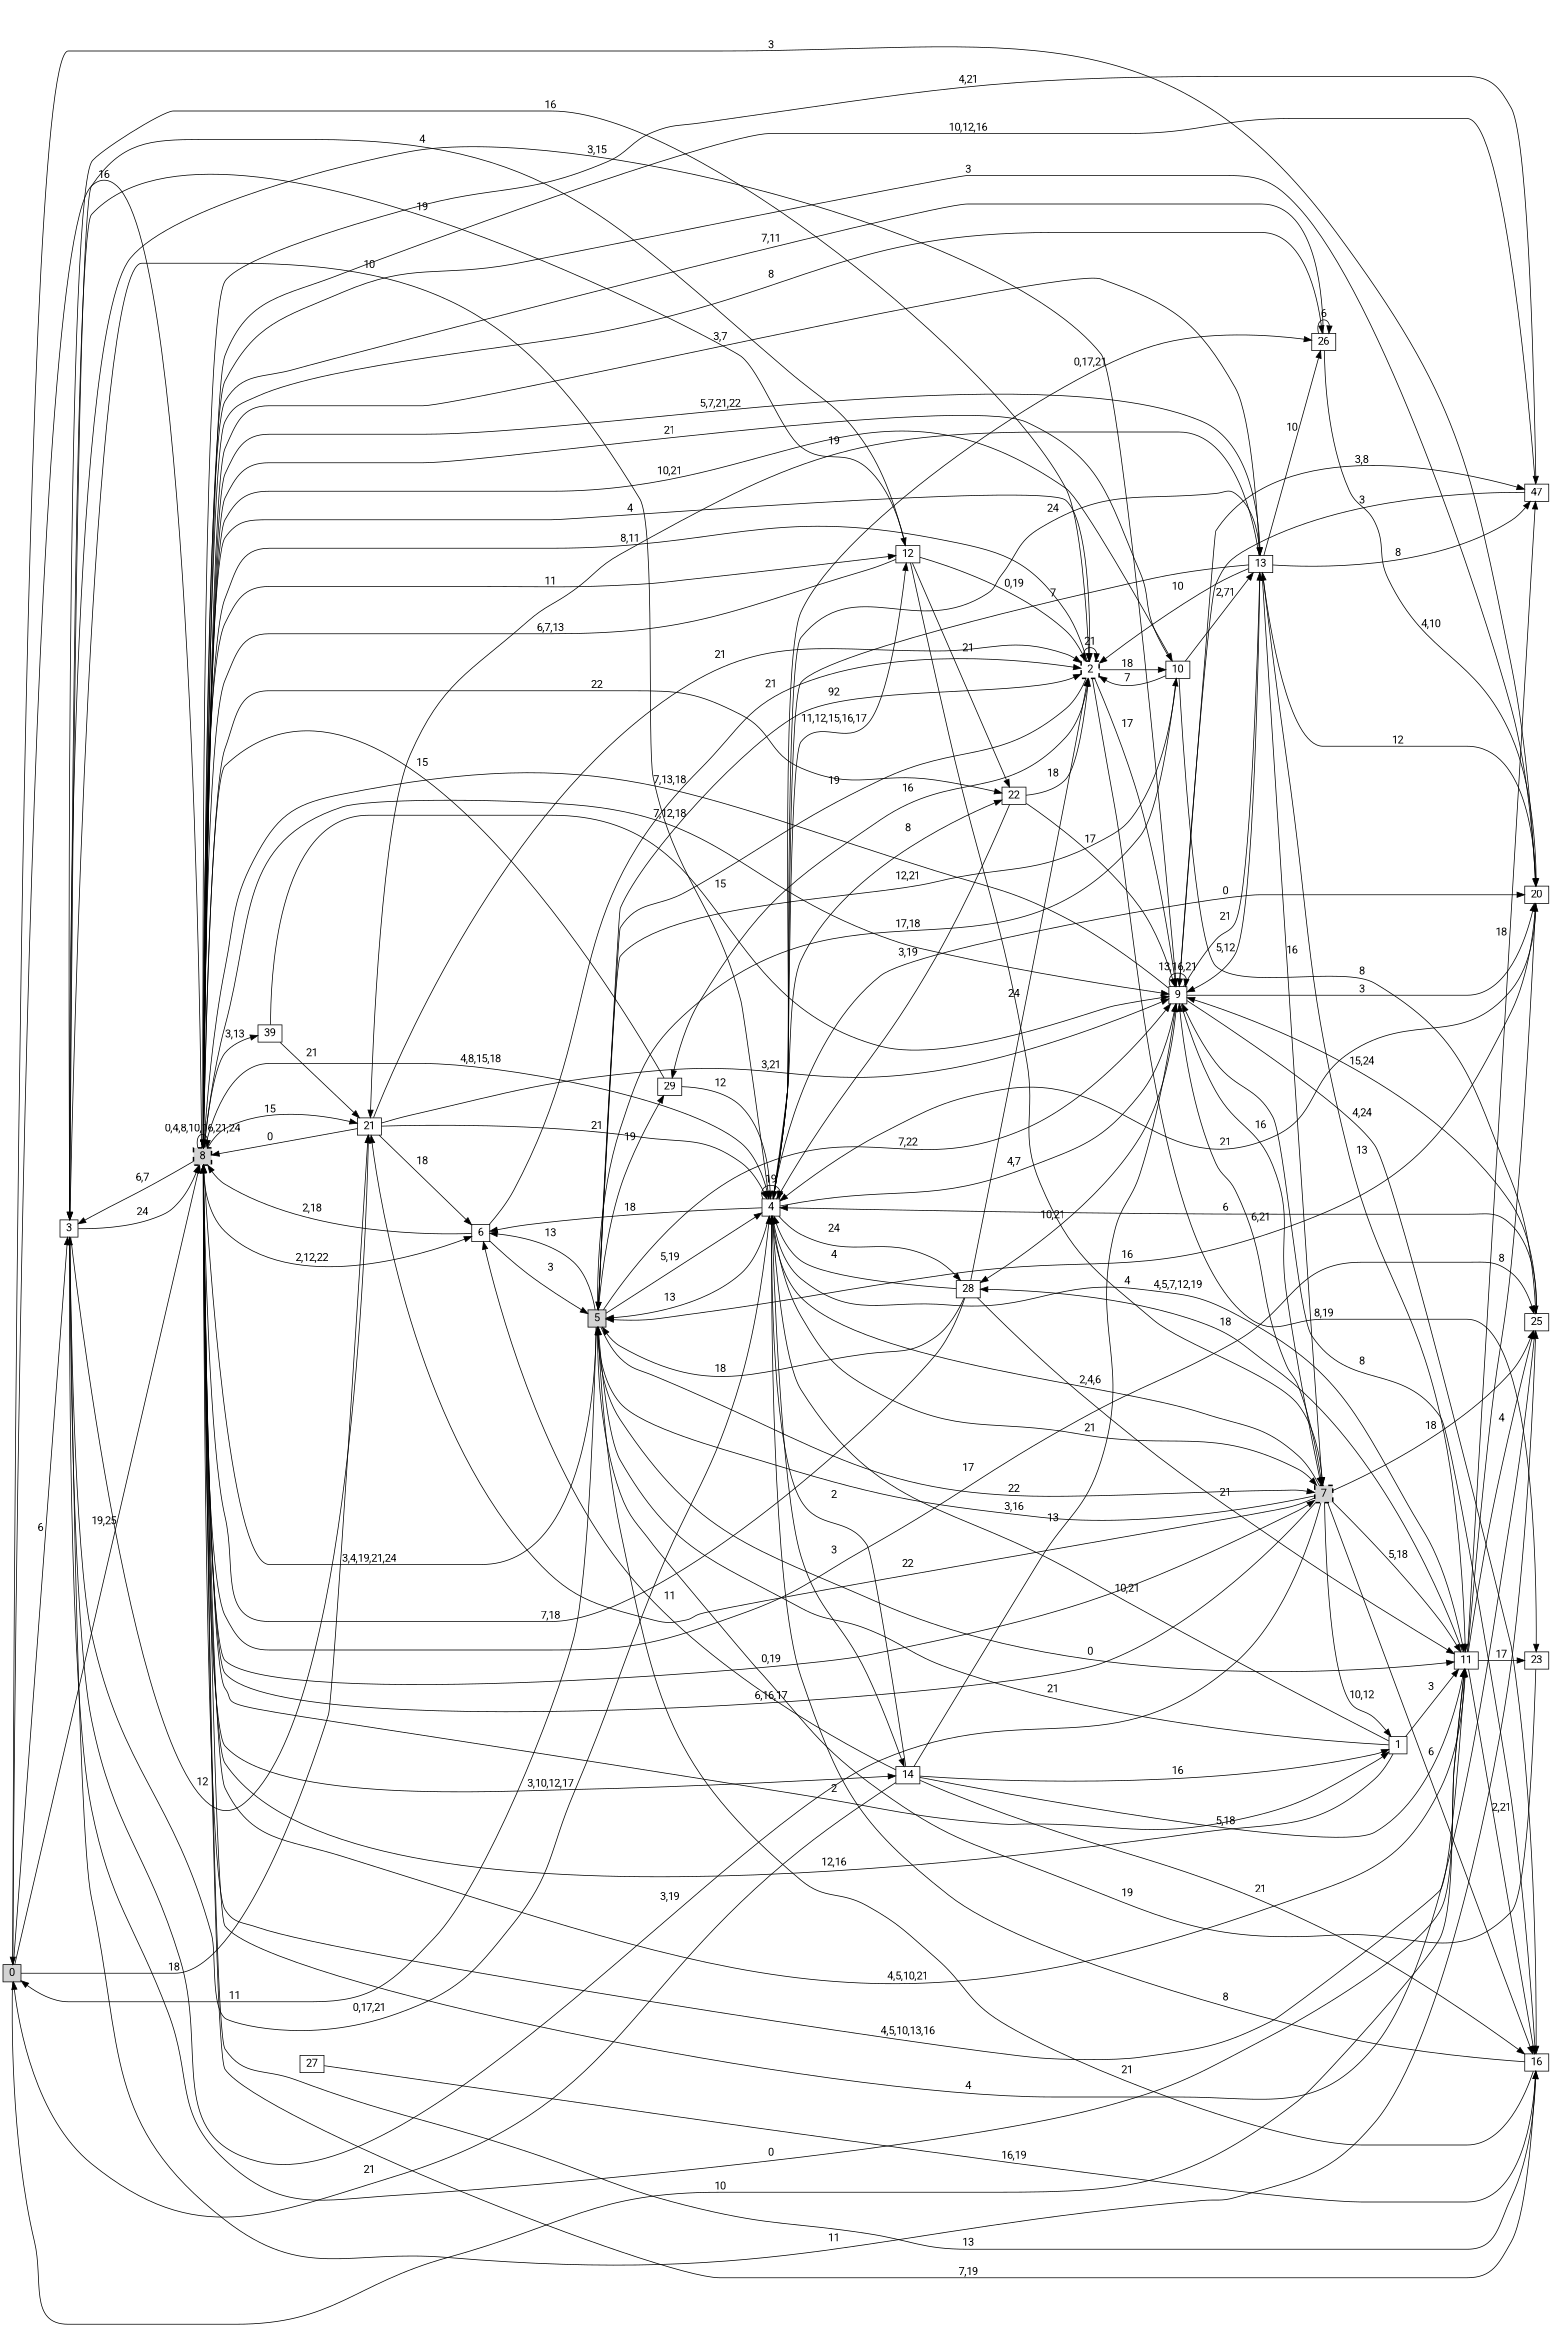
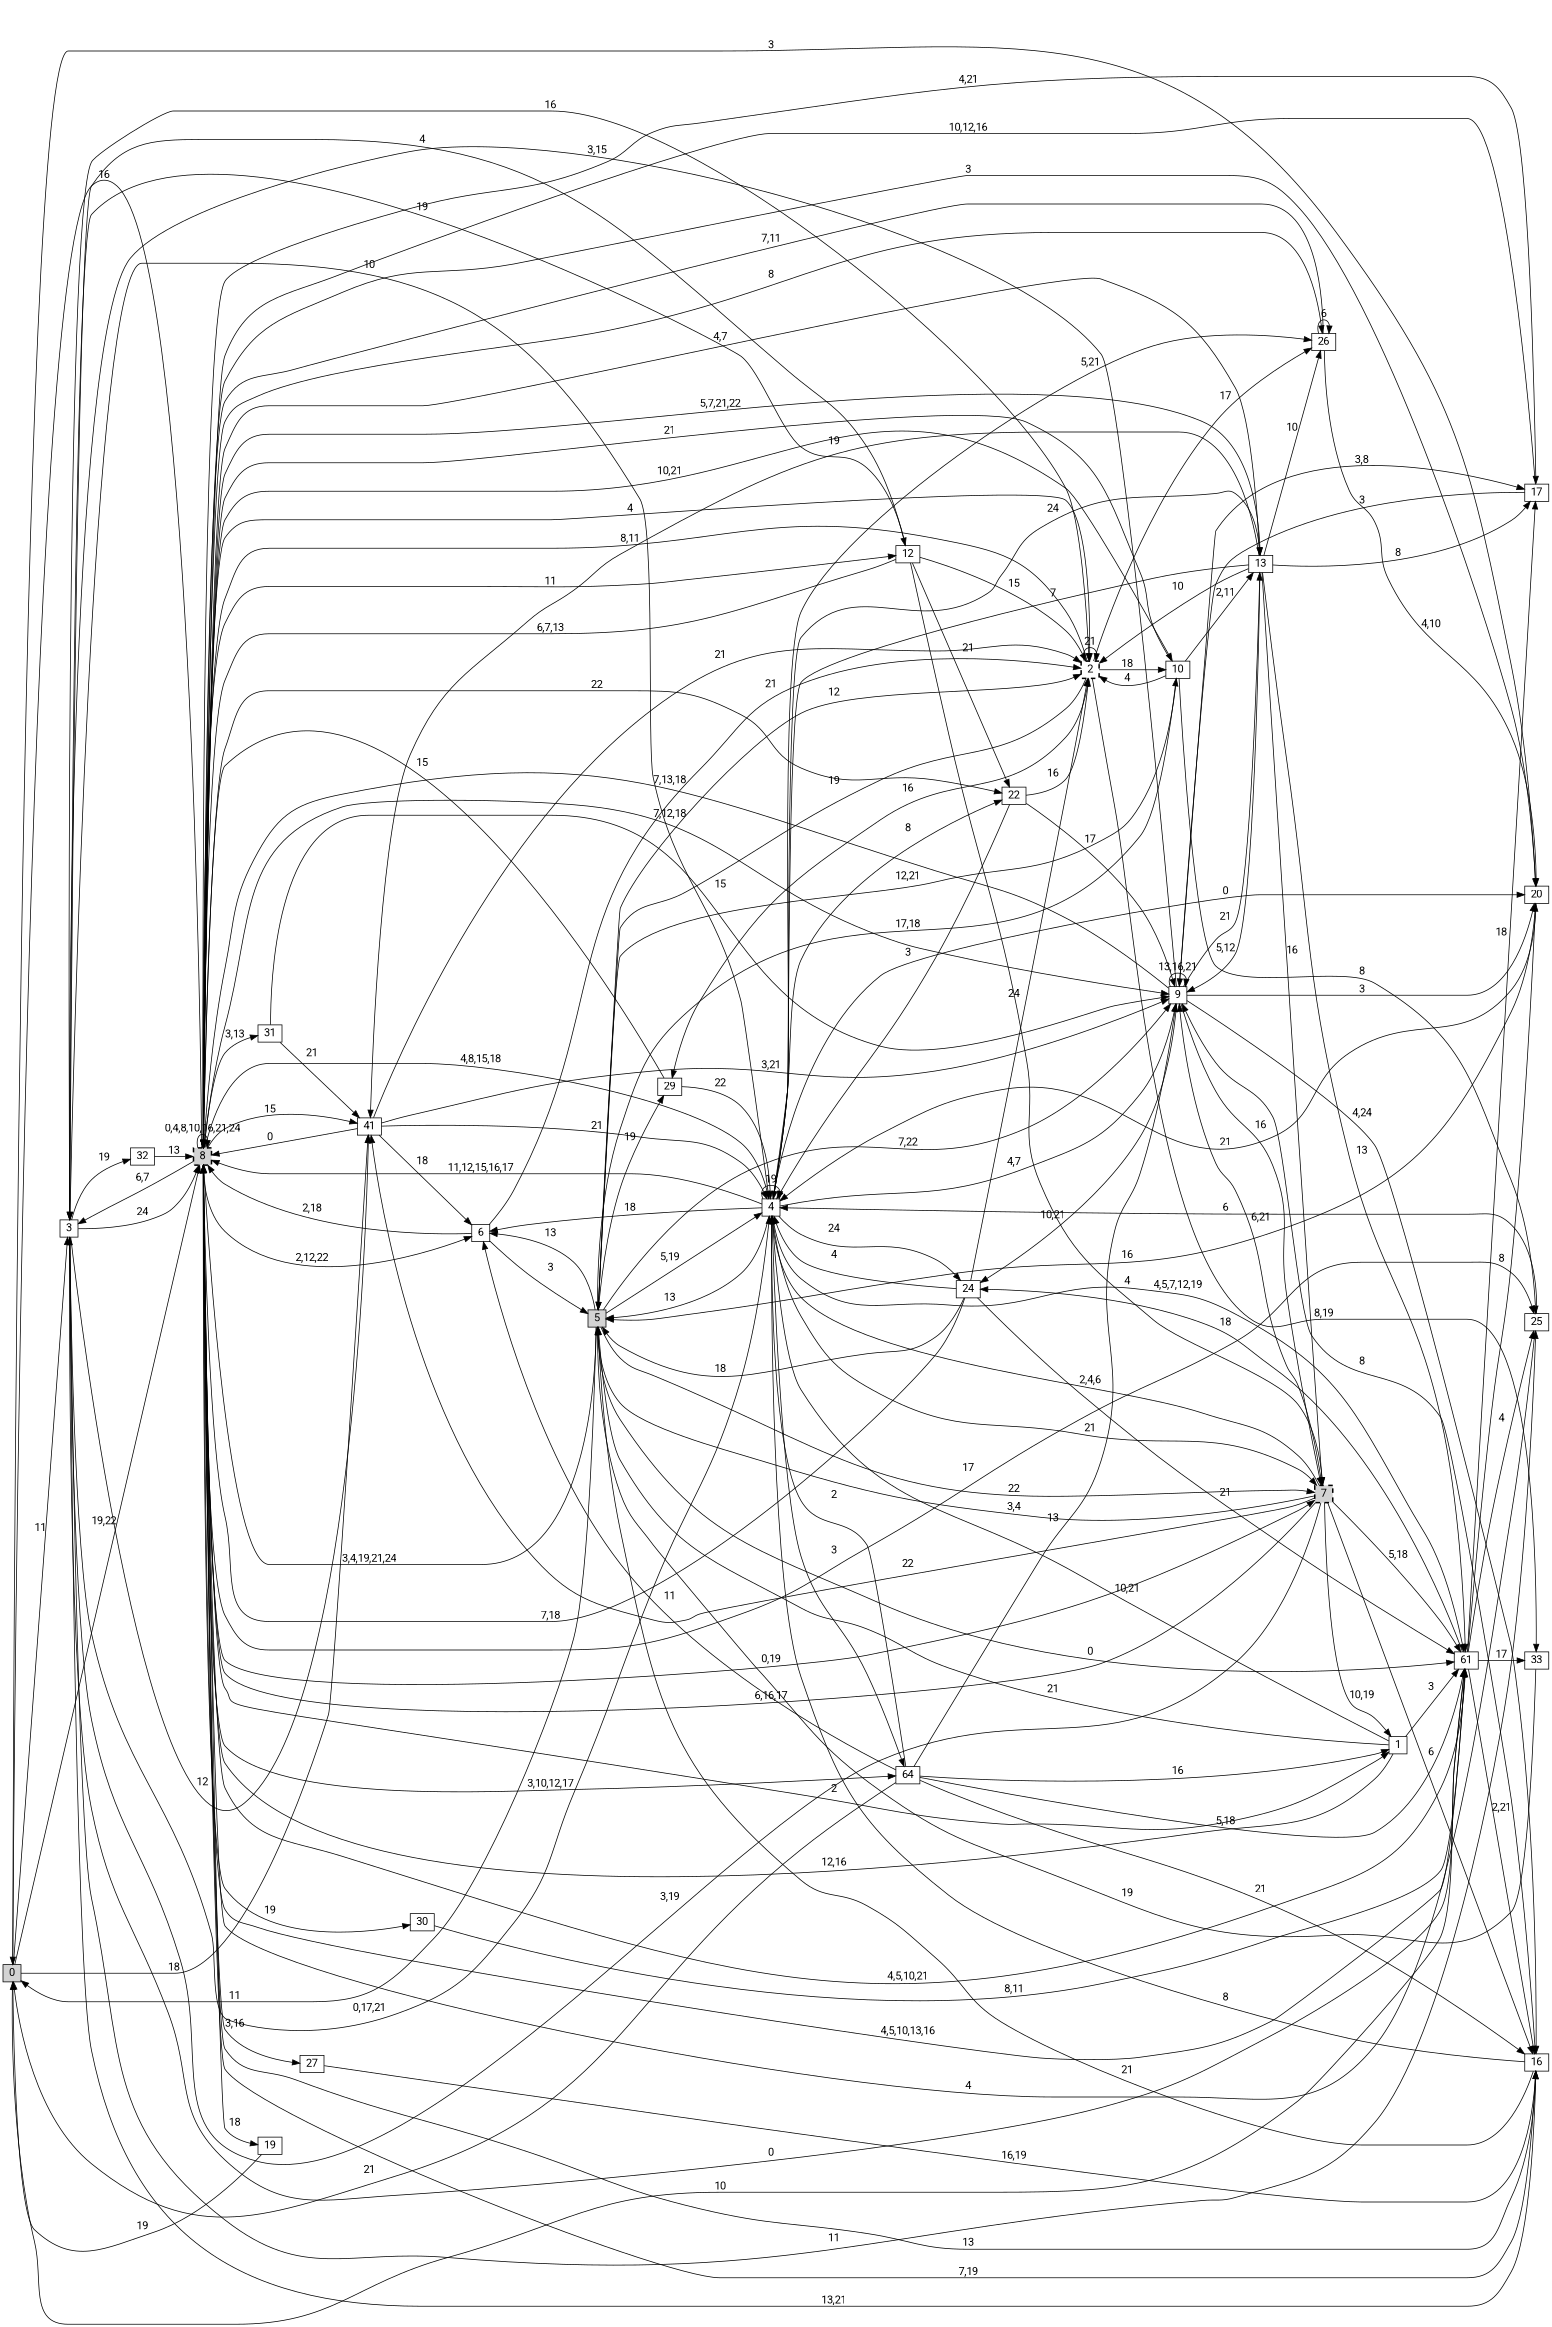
edge "13" -> "8": label "3,7" -> "4,7"
edge "4" -> "26": label "0,17,21" -> "5,21"
node "47": label "47" -> "17"
edge "12" -> "2": label "0,19" -> "15"
edge "10" -> "13": label "2,71" -> "2,11"
edge "10" -> "2": label "7" -> "4"
edge "5" -> "2": label "92" -> "12"
edge "20" -> "13": removed, label "12"
edge "4" -> "12": now "4" -> "8"
edge "22" -> "2": label "18" -> "16"
edge "2" -> "9": now "2" -> "26"
edge "22" -> "4": label "3,19" -> "3"
node "39": label "39" -> "31"
edge "29" -> "4": label "12" -> "22"
edge "25" -> "9": removed, label "15,24"
node "21": label "21" -> "41"
node "32": added
node "28": label "28" -> "24"
edge "7" -> "25": removed, label "18"
edge "7" -> "5": label "3,16" -> "3,4"
edge "0" -> "8": label "19,25" -> "19,22"
edge "0" -> "3": label "6" -> "11"
edge "8" -> "27": added, label "3,16"
node "11": label "11" -> "61"
node "23": label "23" -> "33"
edge "7" -> "1": label "10,12" -> "10,19"
node "14": label "14" -> "64"
node "30": added
node "19": added
edge "3" -> "16": added, label "13,21"
